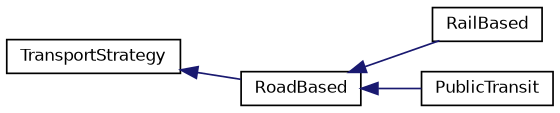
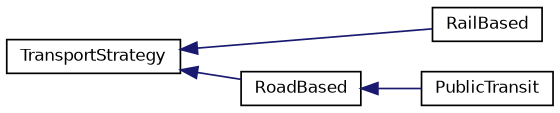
edge "RailBased" -> "RoadBased": now "RailBased" -> "TransportStrategy"
